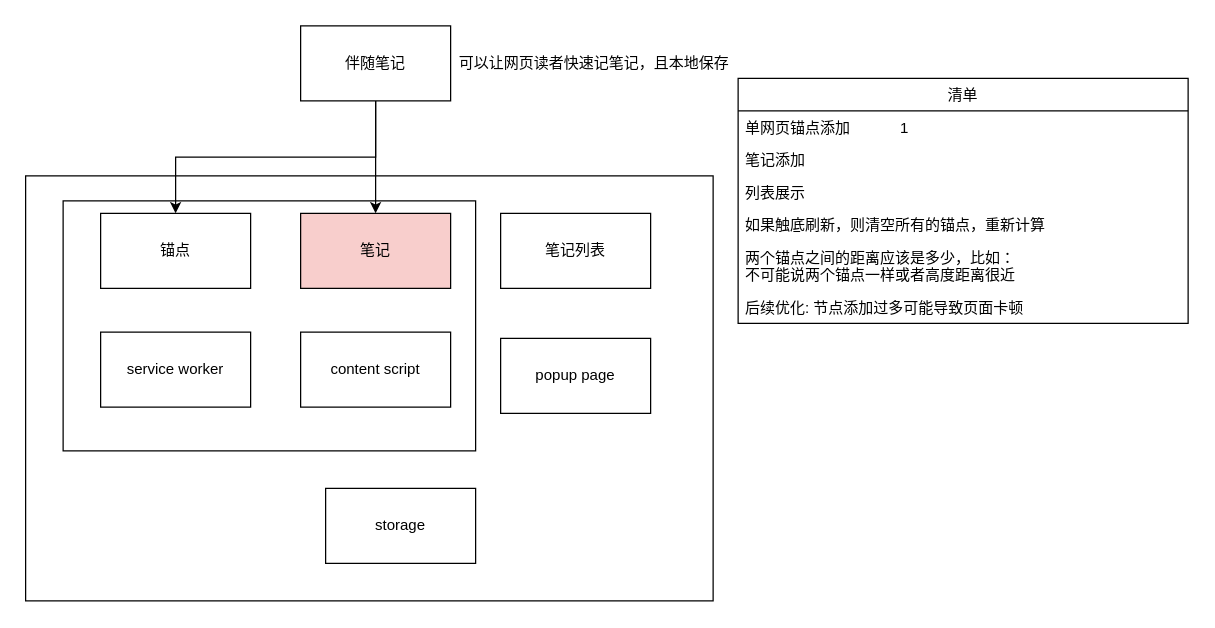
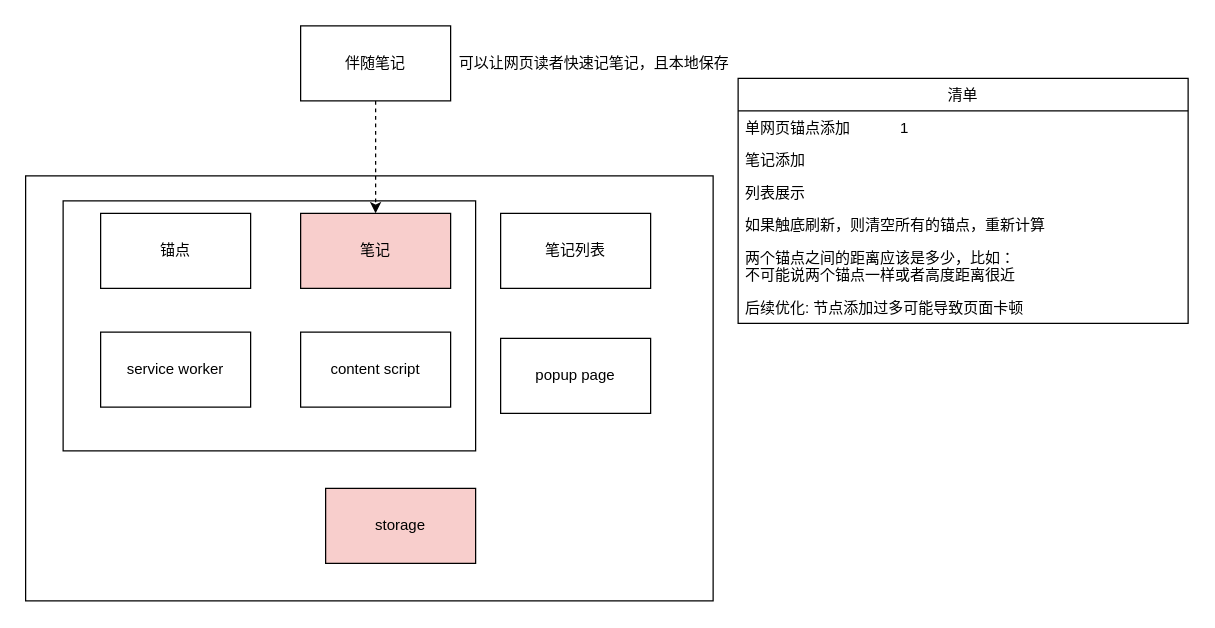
edge "伴随笔记" -> "锚点": removed
edge "伴随笔记" -> "笔记": style solid -> dashed
node "storage": fillcolor #ffffff -> #f8cecc
